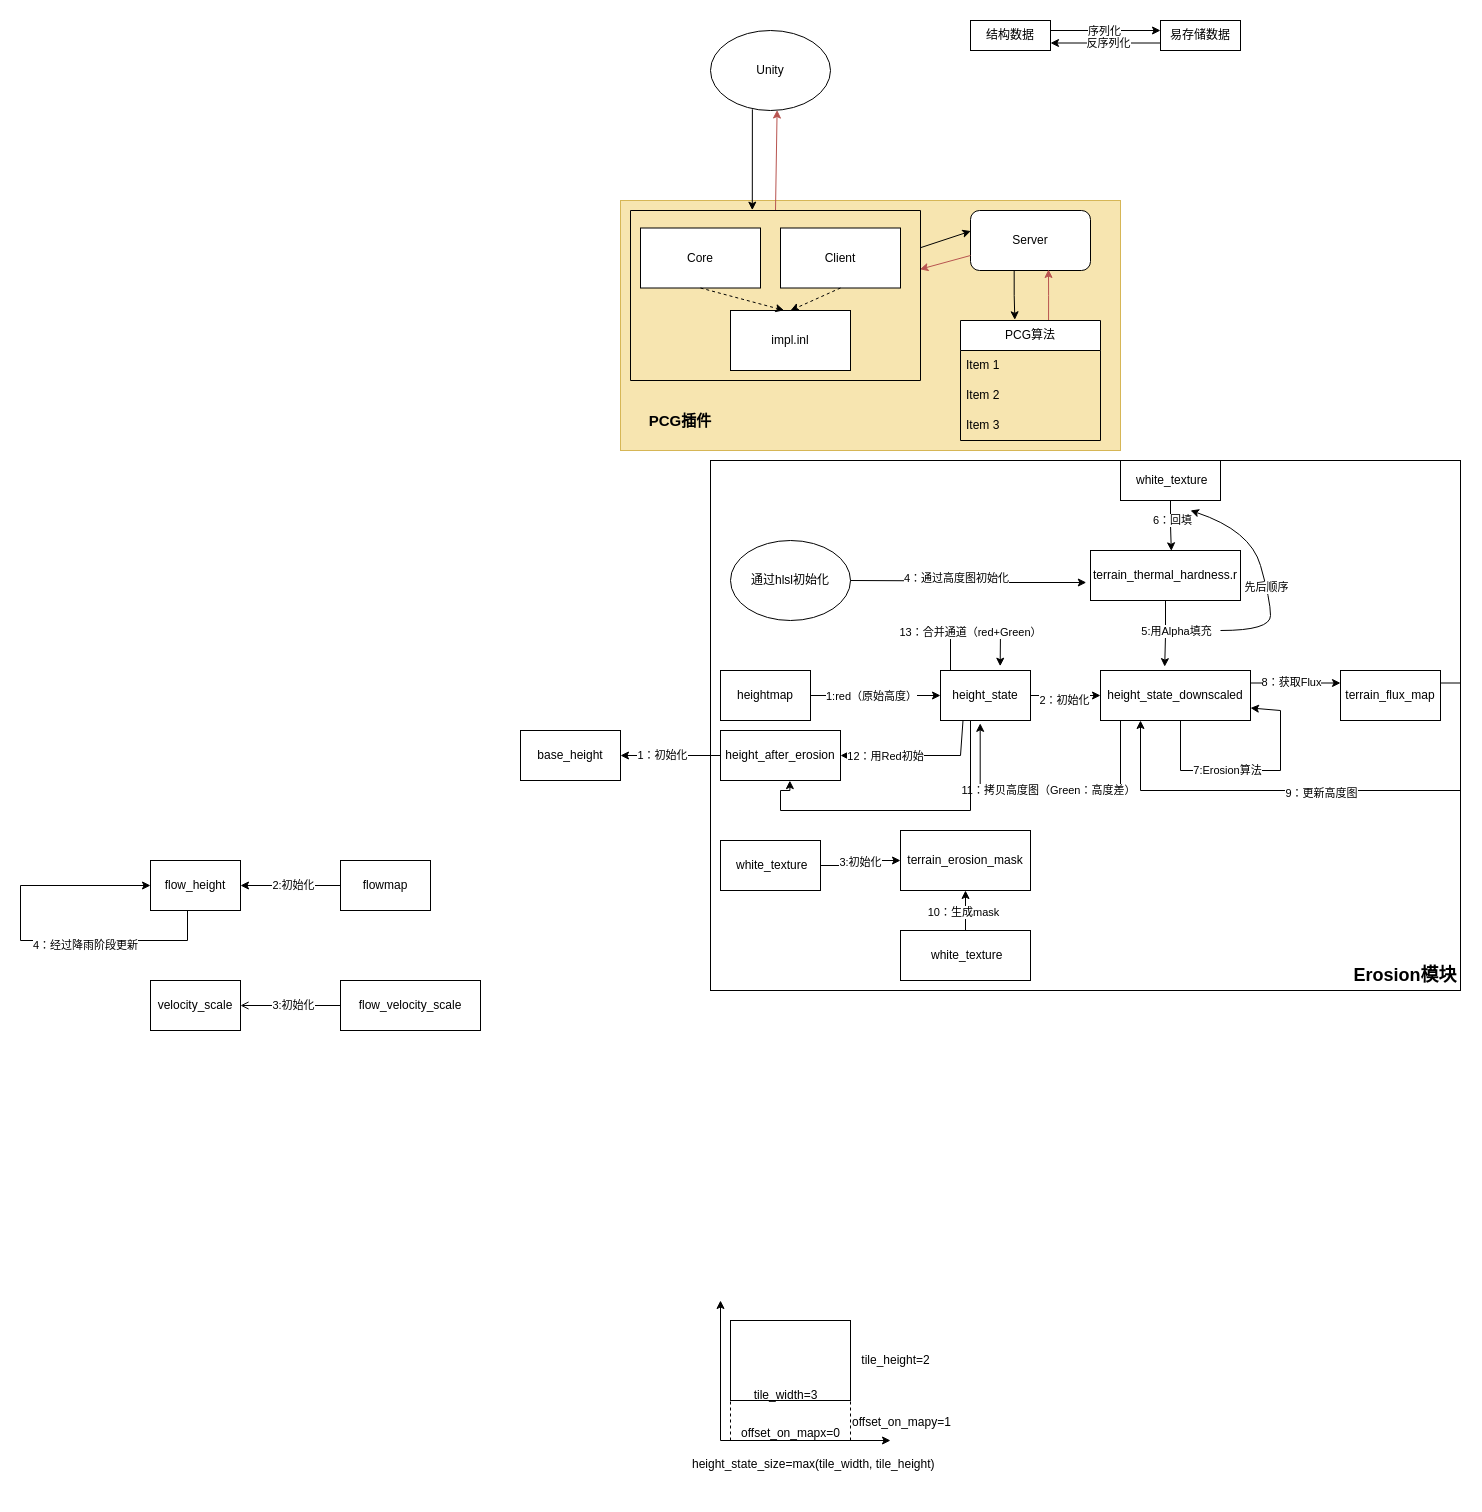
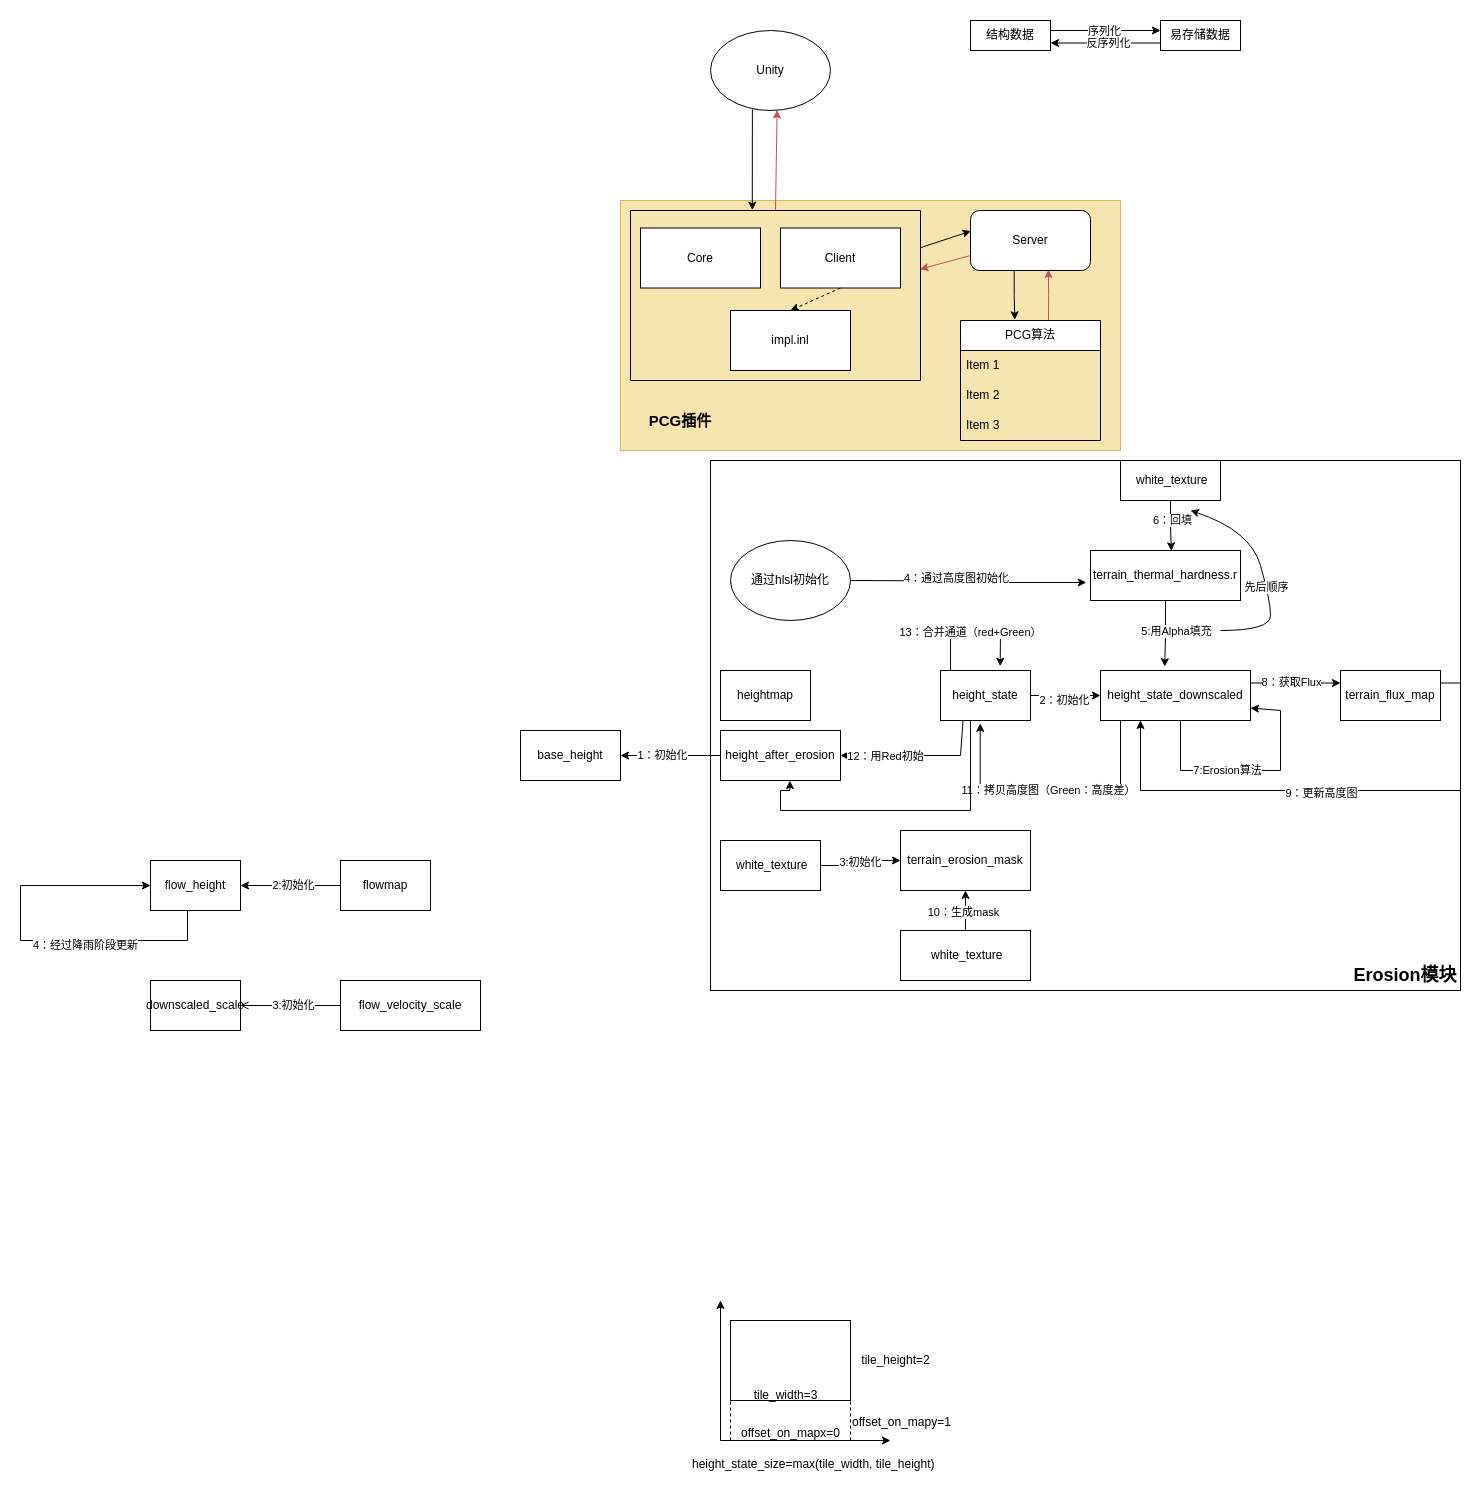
edge "Core" -> "impl.inl": removed
edge "heightmap" -> "height_state": removed, label "1:red（原始高度）"
node "velocity_scale": label "velocity_scale" -> "downscaled_scale"
